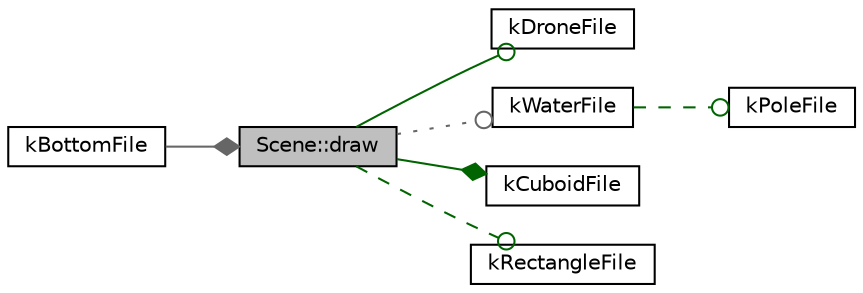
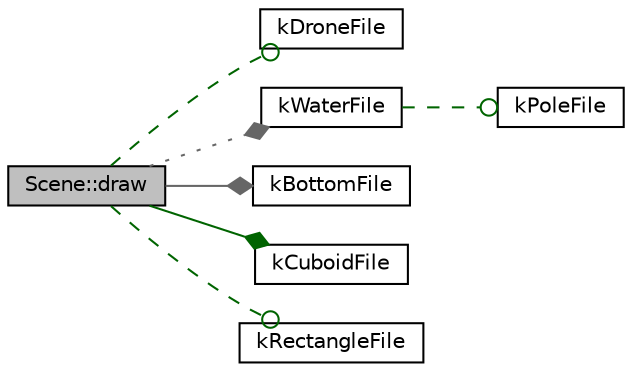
edge "Scene::draw" -> "kDroneFile": style solid -> dashed
edge "Scene::draw" -> "kWaterFile": arrowhead odot -> diamond
edge "kBottomFile" -> "Scene::draw": reversed
